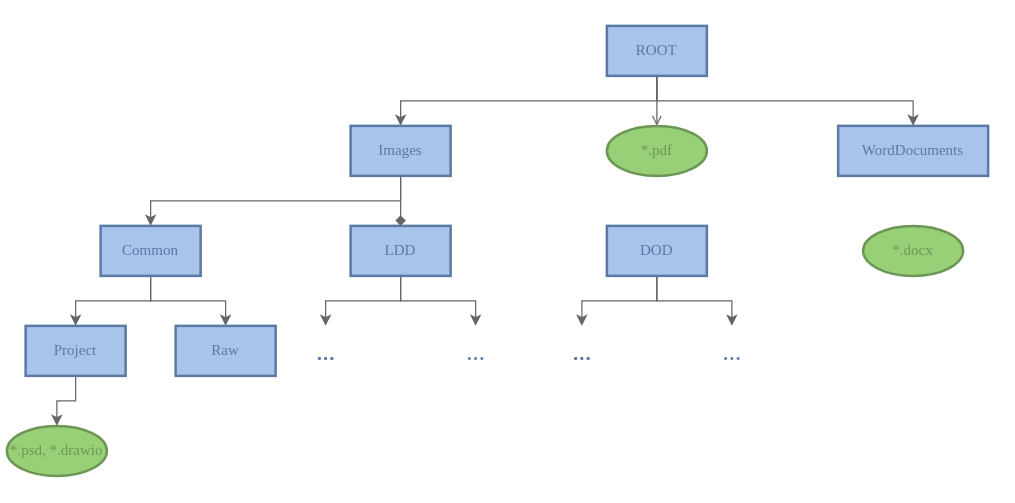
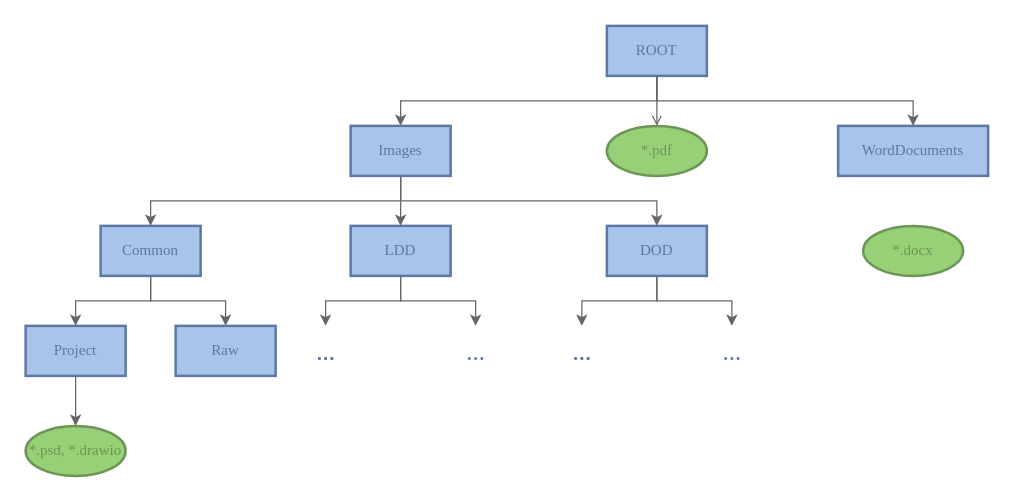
edge "Images" -> "DOD": added
edge "Images" -> "LDD": arrowhead diamond -> classic
node "*.psd, *.drawio": moved (57, 451) -> (76, 451)
